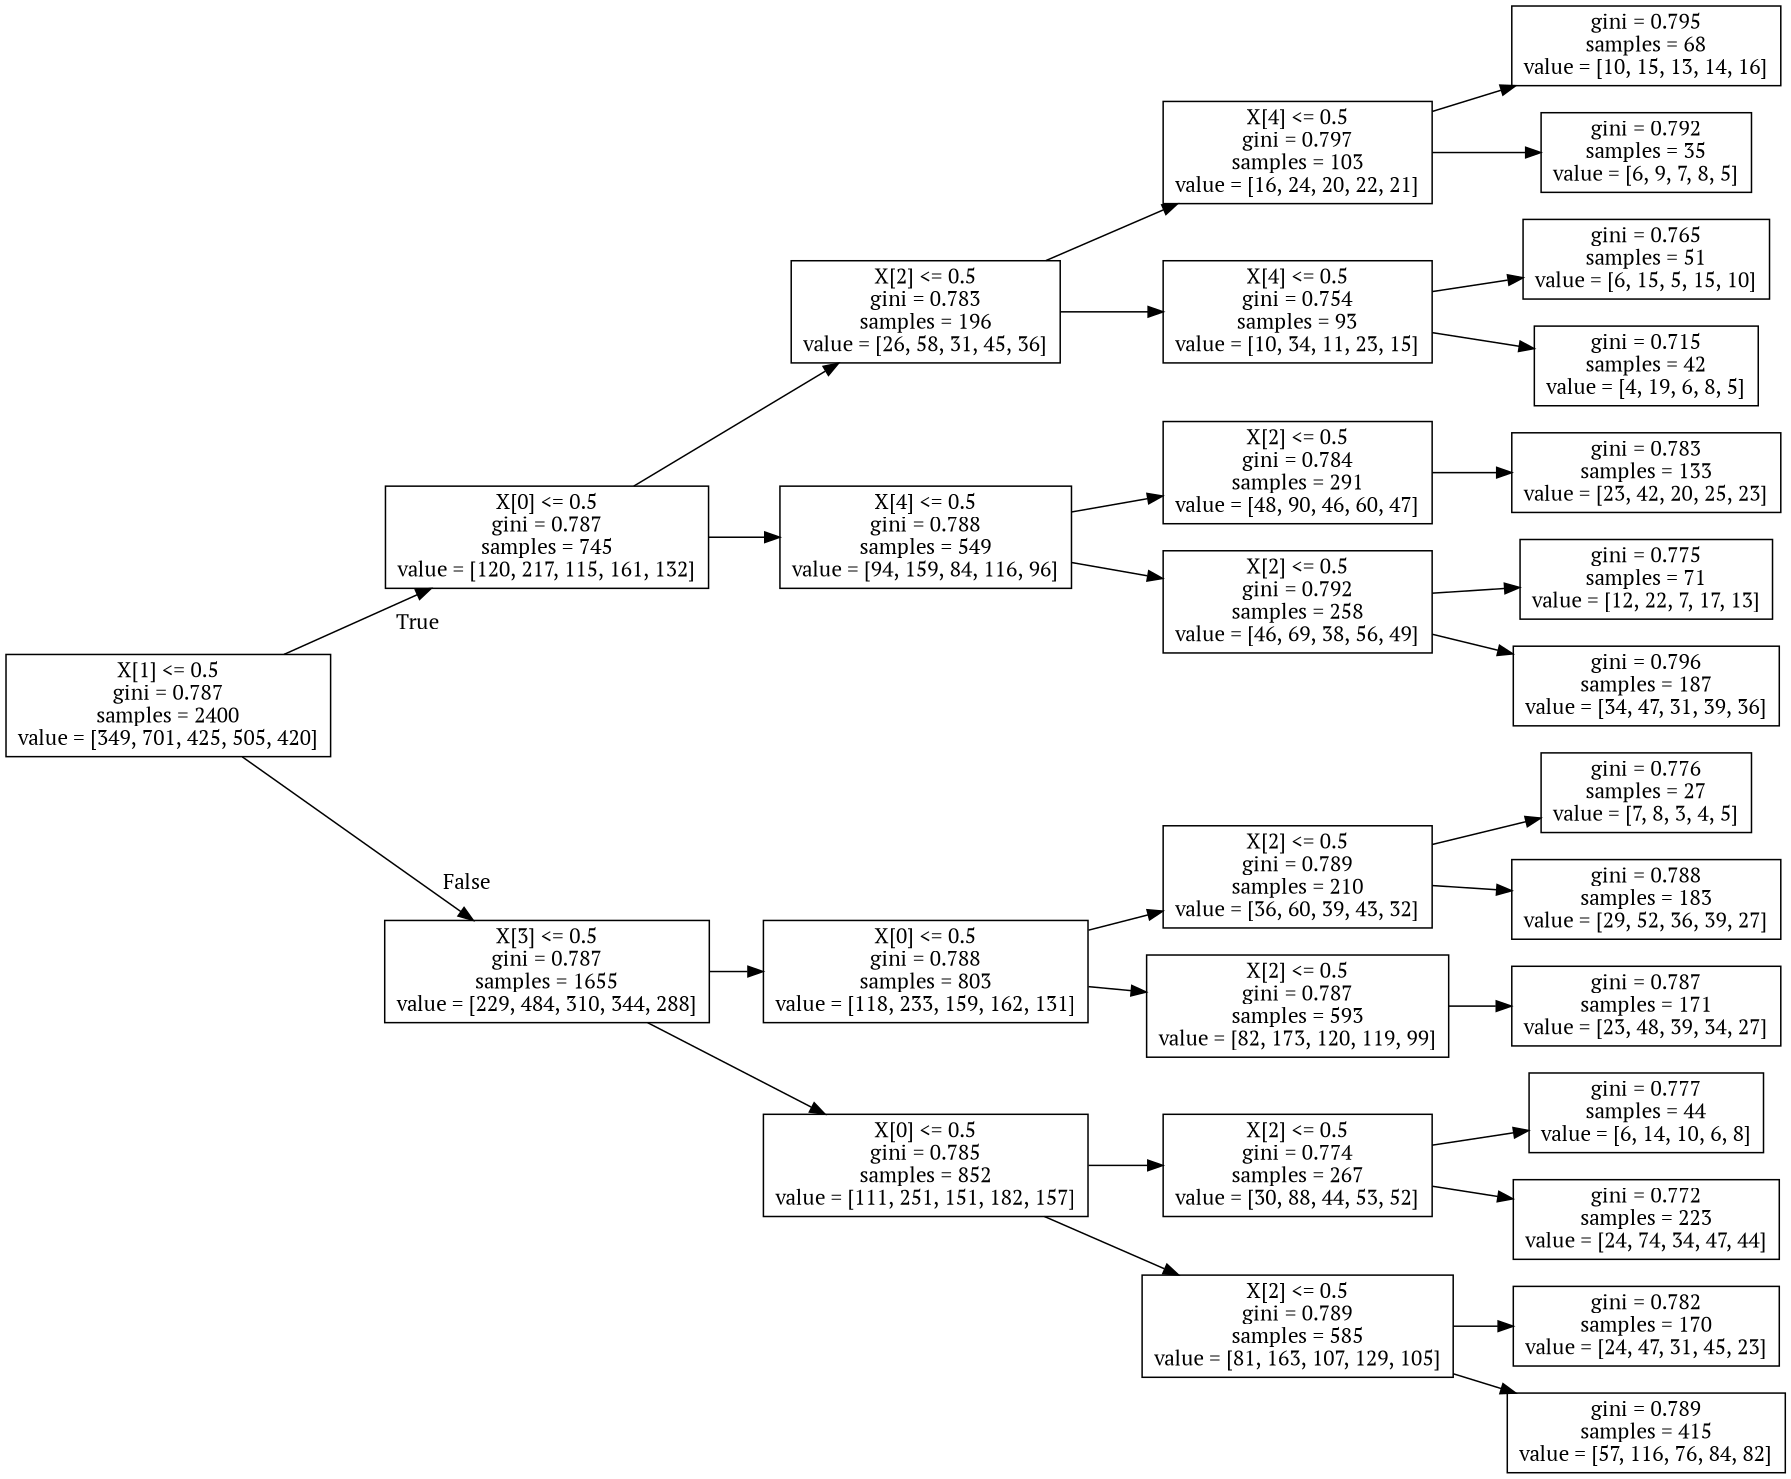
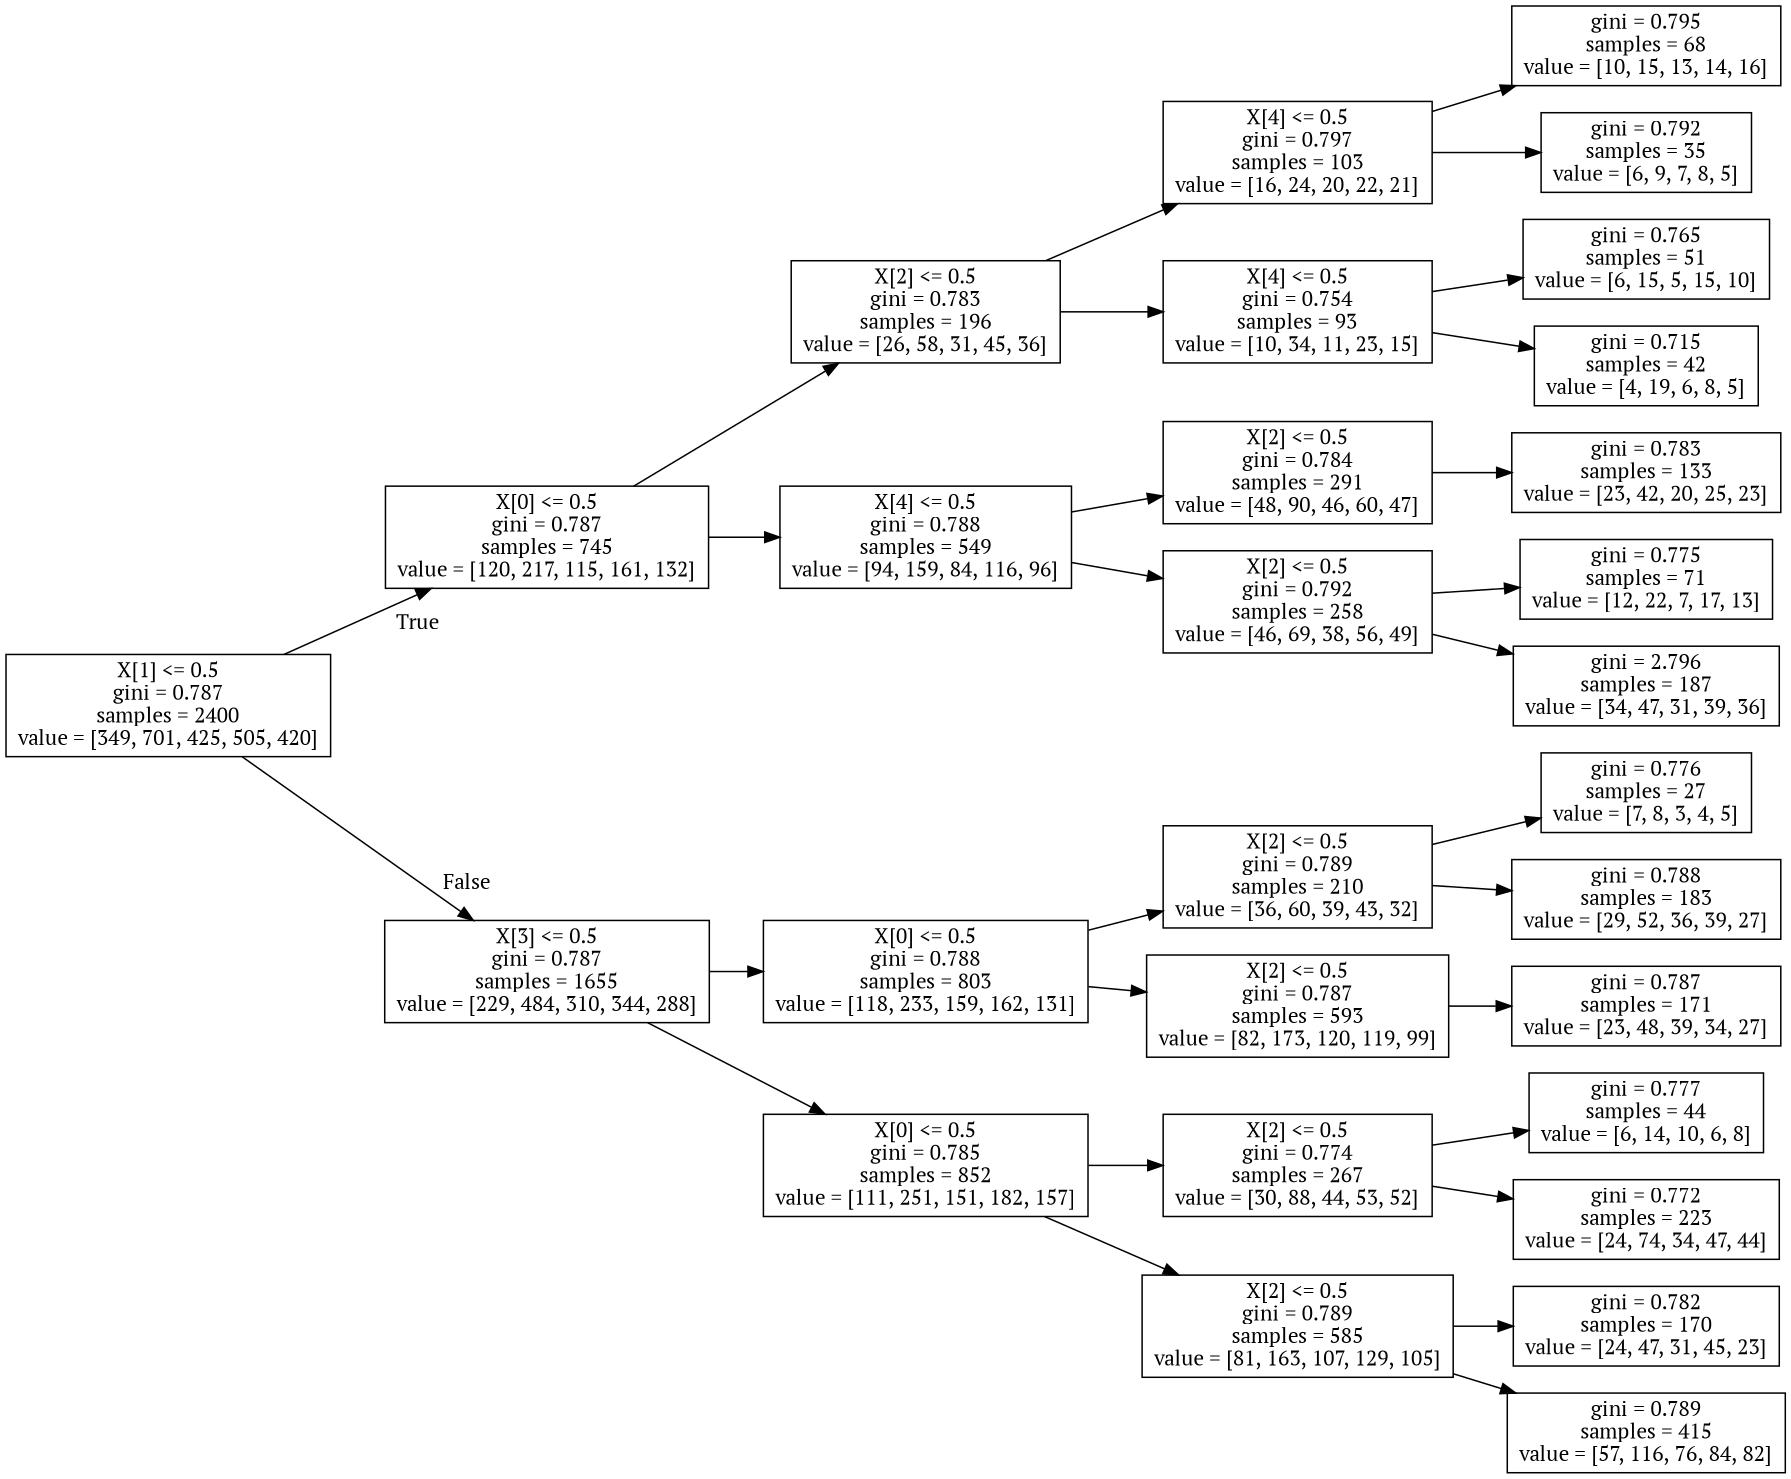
node "gini = 0.796 samples = 187 value = [34, 47, 31, 39, 36]": label "gini = 0.796 samples = 187 value = [34, 47, 31, 39, 36]" -> "gini = 2.796 samples = 187 value = [34, 47, 31, 39, 36]"
